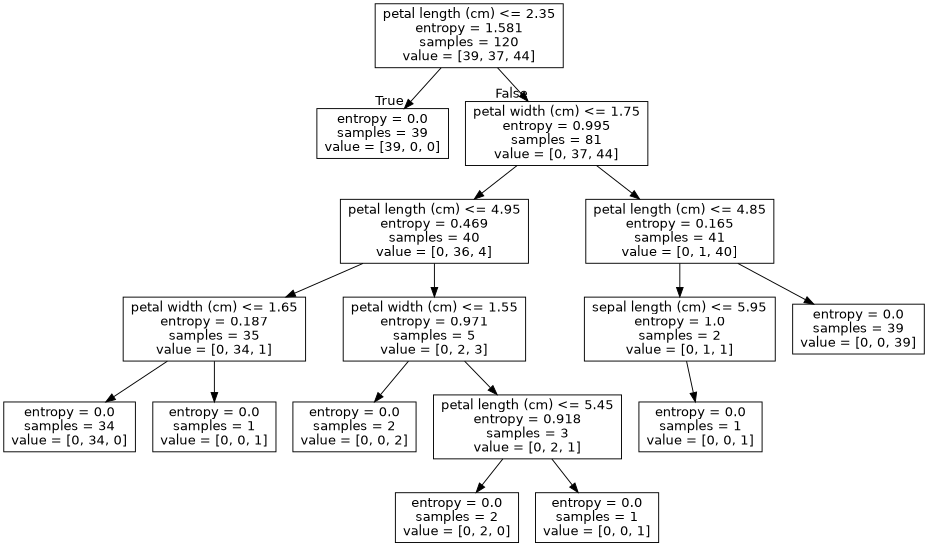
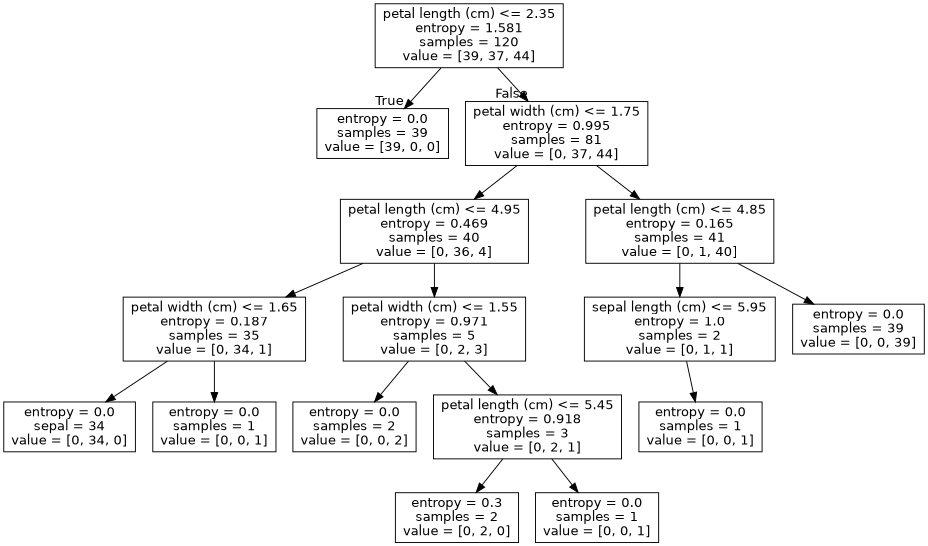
node "entropy = 0.0 samples = 34 value = [0, 34, 0]": label "entropy = 0.0 samples = 34 value = [0, 34, 0]" -> "entropy = 0.0 sepal = 34 value = [0, 34, 0]"
node "entropy = 0.0 samples = 2 value = [0, 2, 0]": label "entropy = 0.0 samples = 2 value = [0, 2, 0]" -> "entropy = 0.3 samples = 2 value = [0, 2, 0]"
